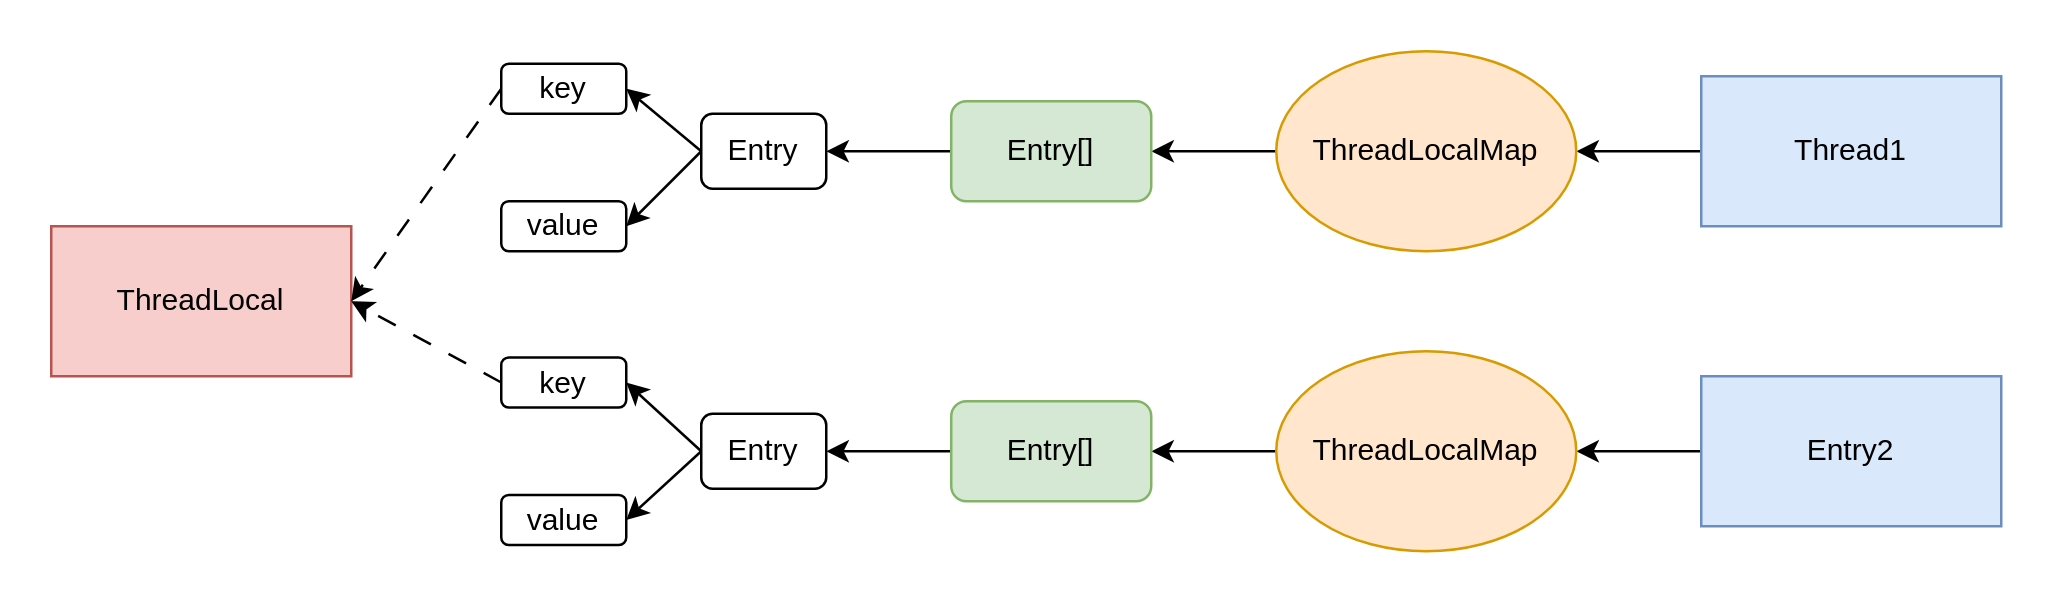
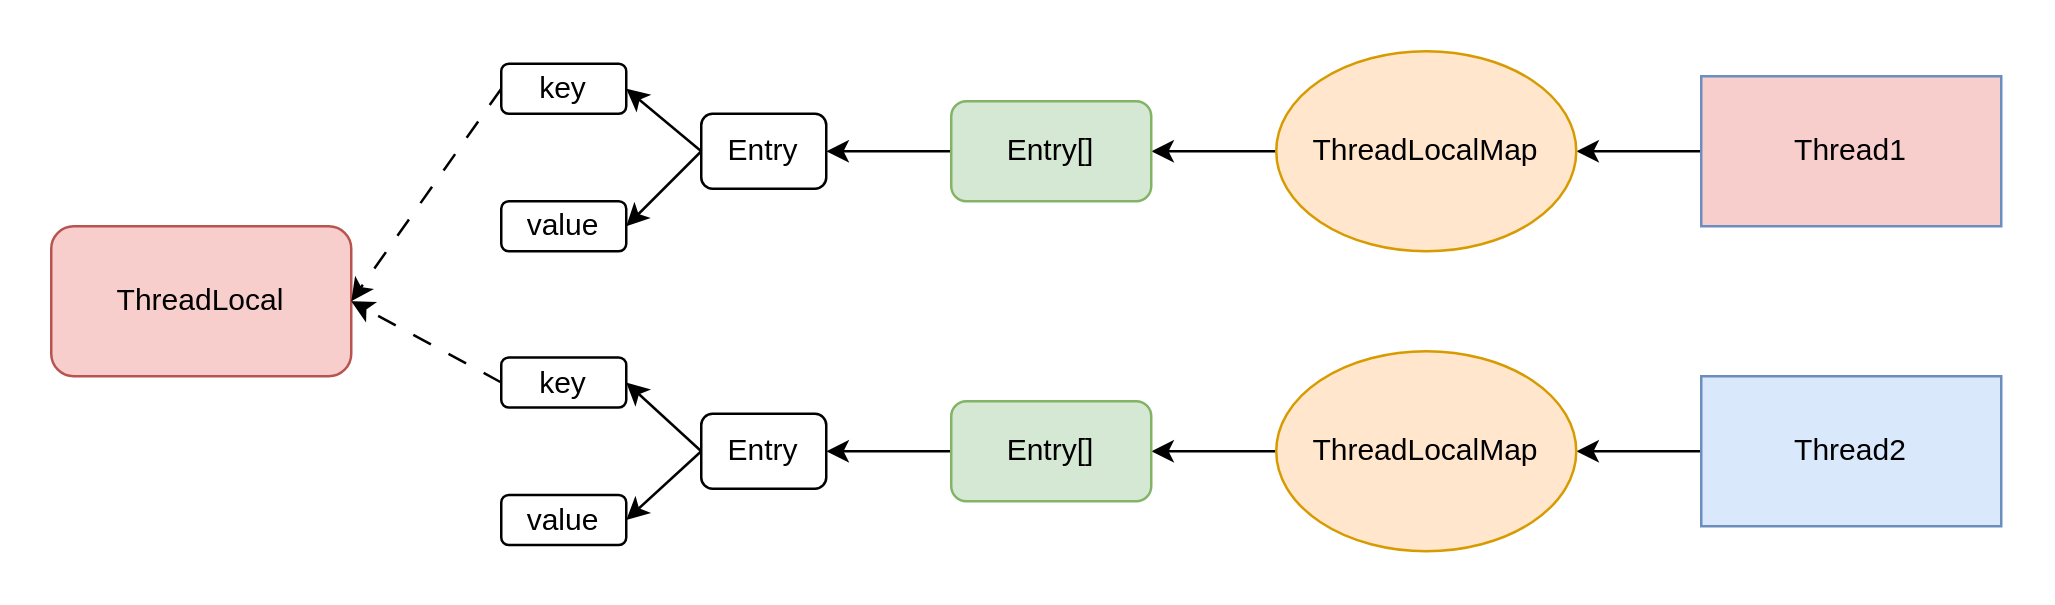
node "Thread1": fillcolor #dae8fc -> #f8cecc
node "ThreadLocal": shape rectangle -> rounded rectangle
node "Entry2": label "Entry2" -> "Thread2"
